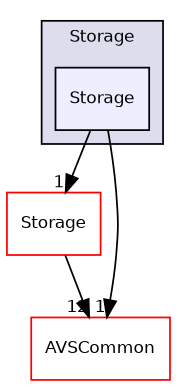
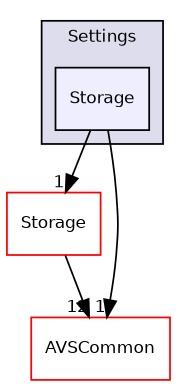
cluster "Storage": label "Storage" -> "Settings"
